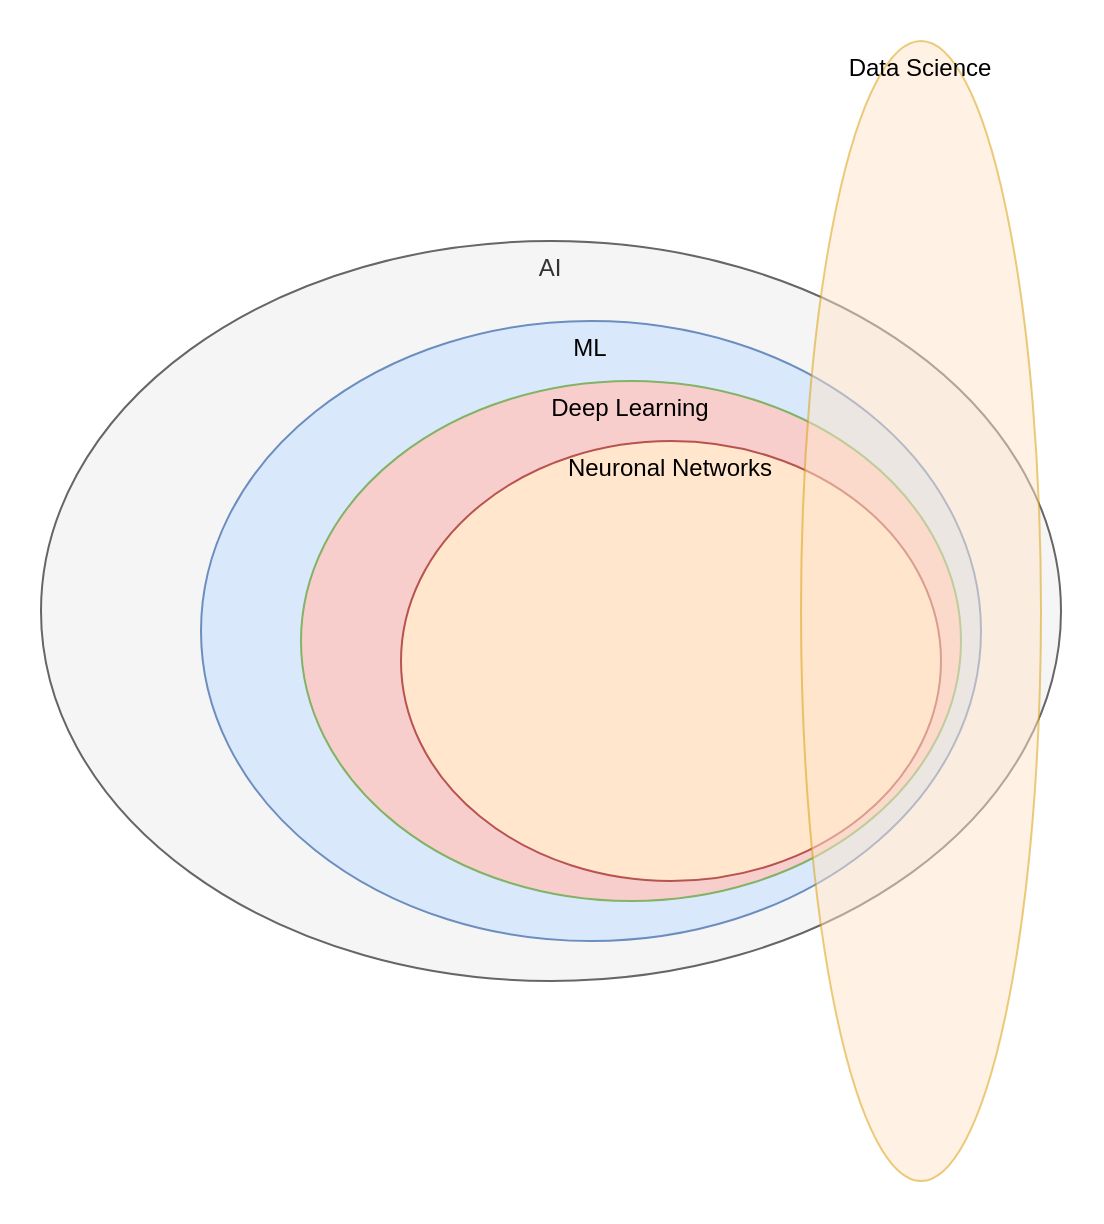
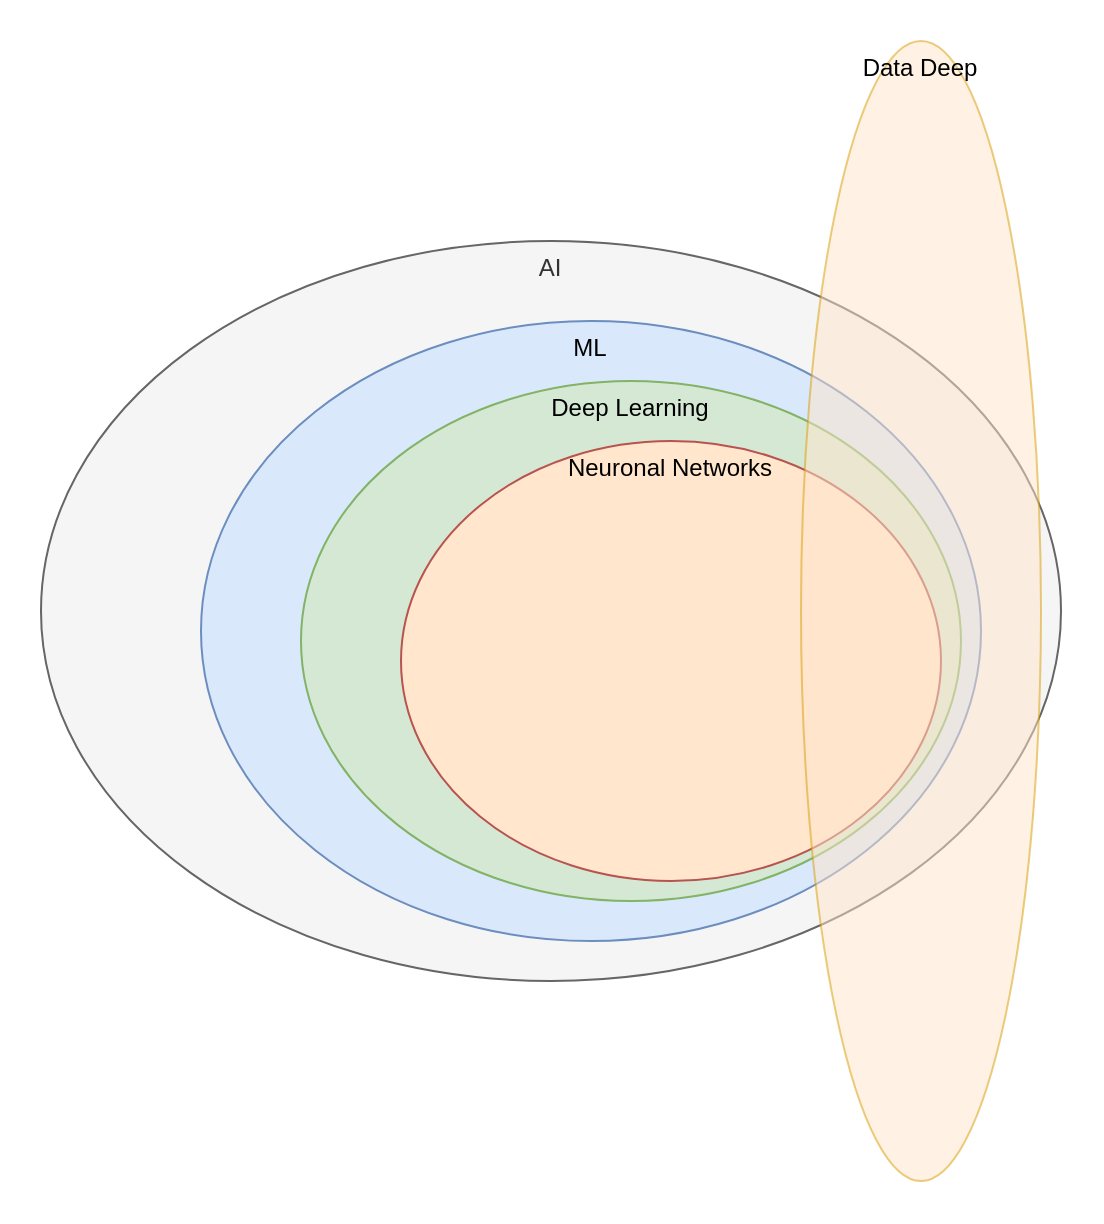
node "Data Science": label "Data Science" -> "Data Deep"
node "Deep Learning": fillcolor #f8cecc -> #d5e8d4
